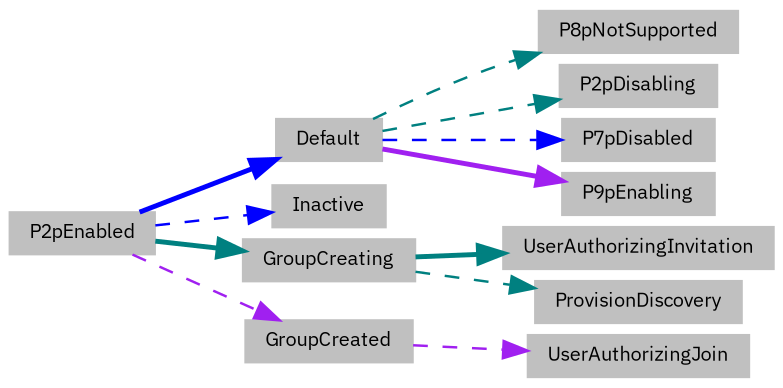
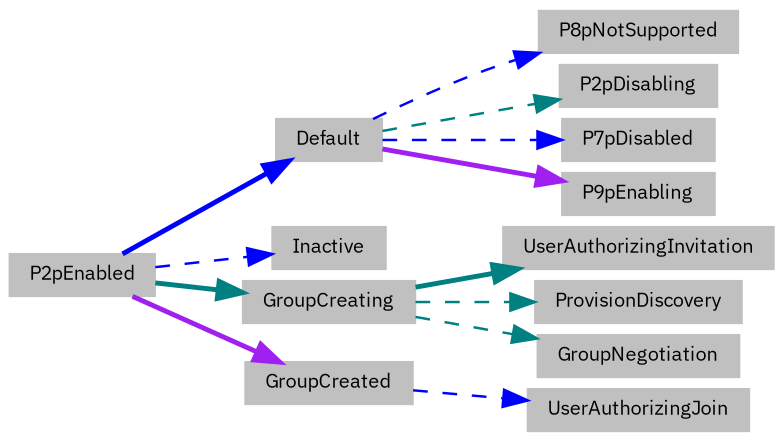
edge "Default" -> "P8pNotSupported": color teal -> blue
edge "P2pEnabled" -> "GroupCreated": style dashed -> bold
edge "GroupCreated" -> "UserAuthorizingJoin": color purple -> blue
node "GroupNegotiation": added
